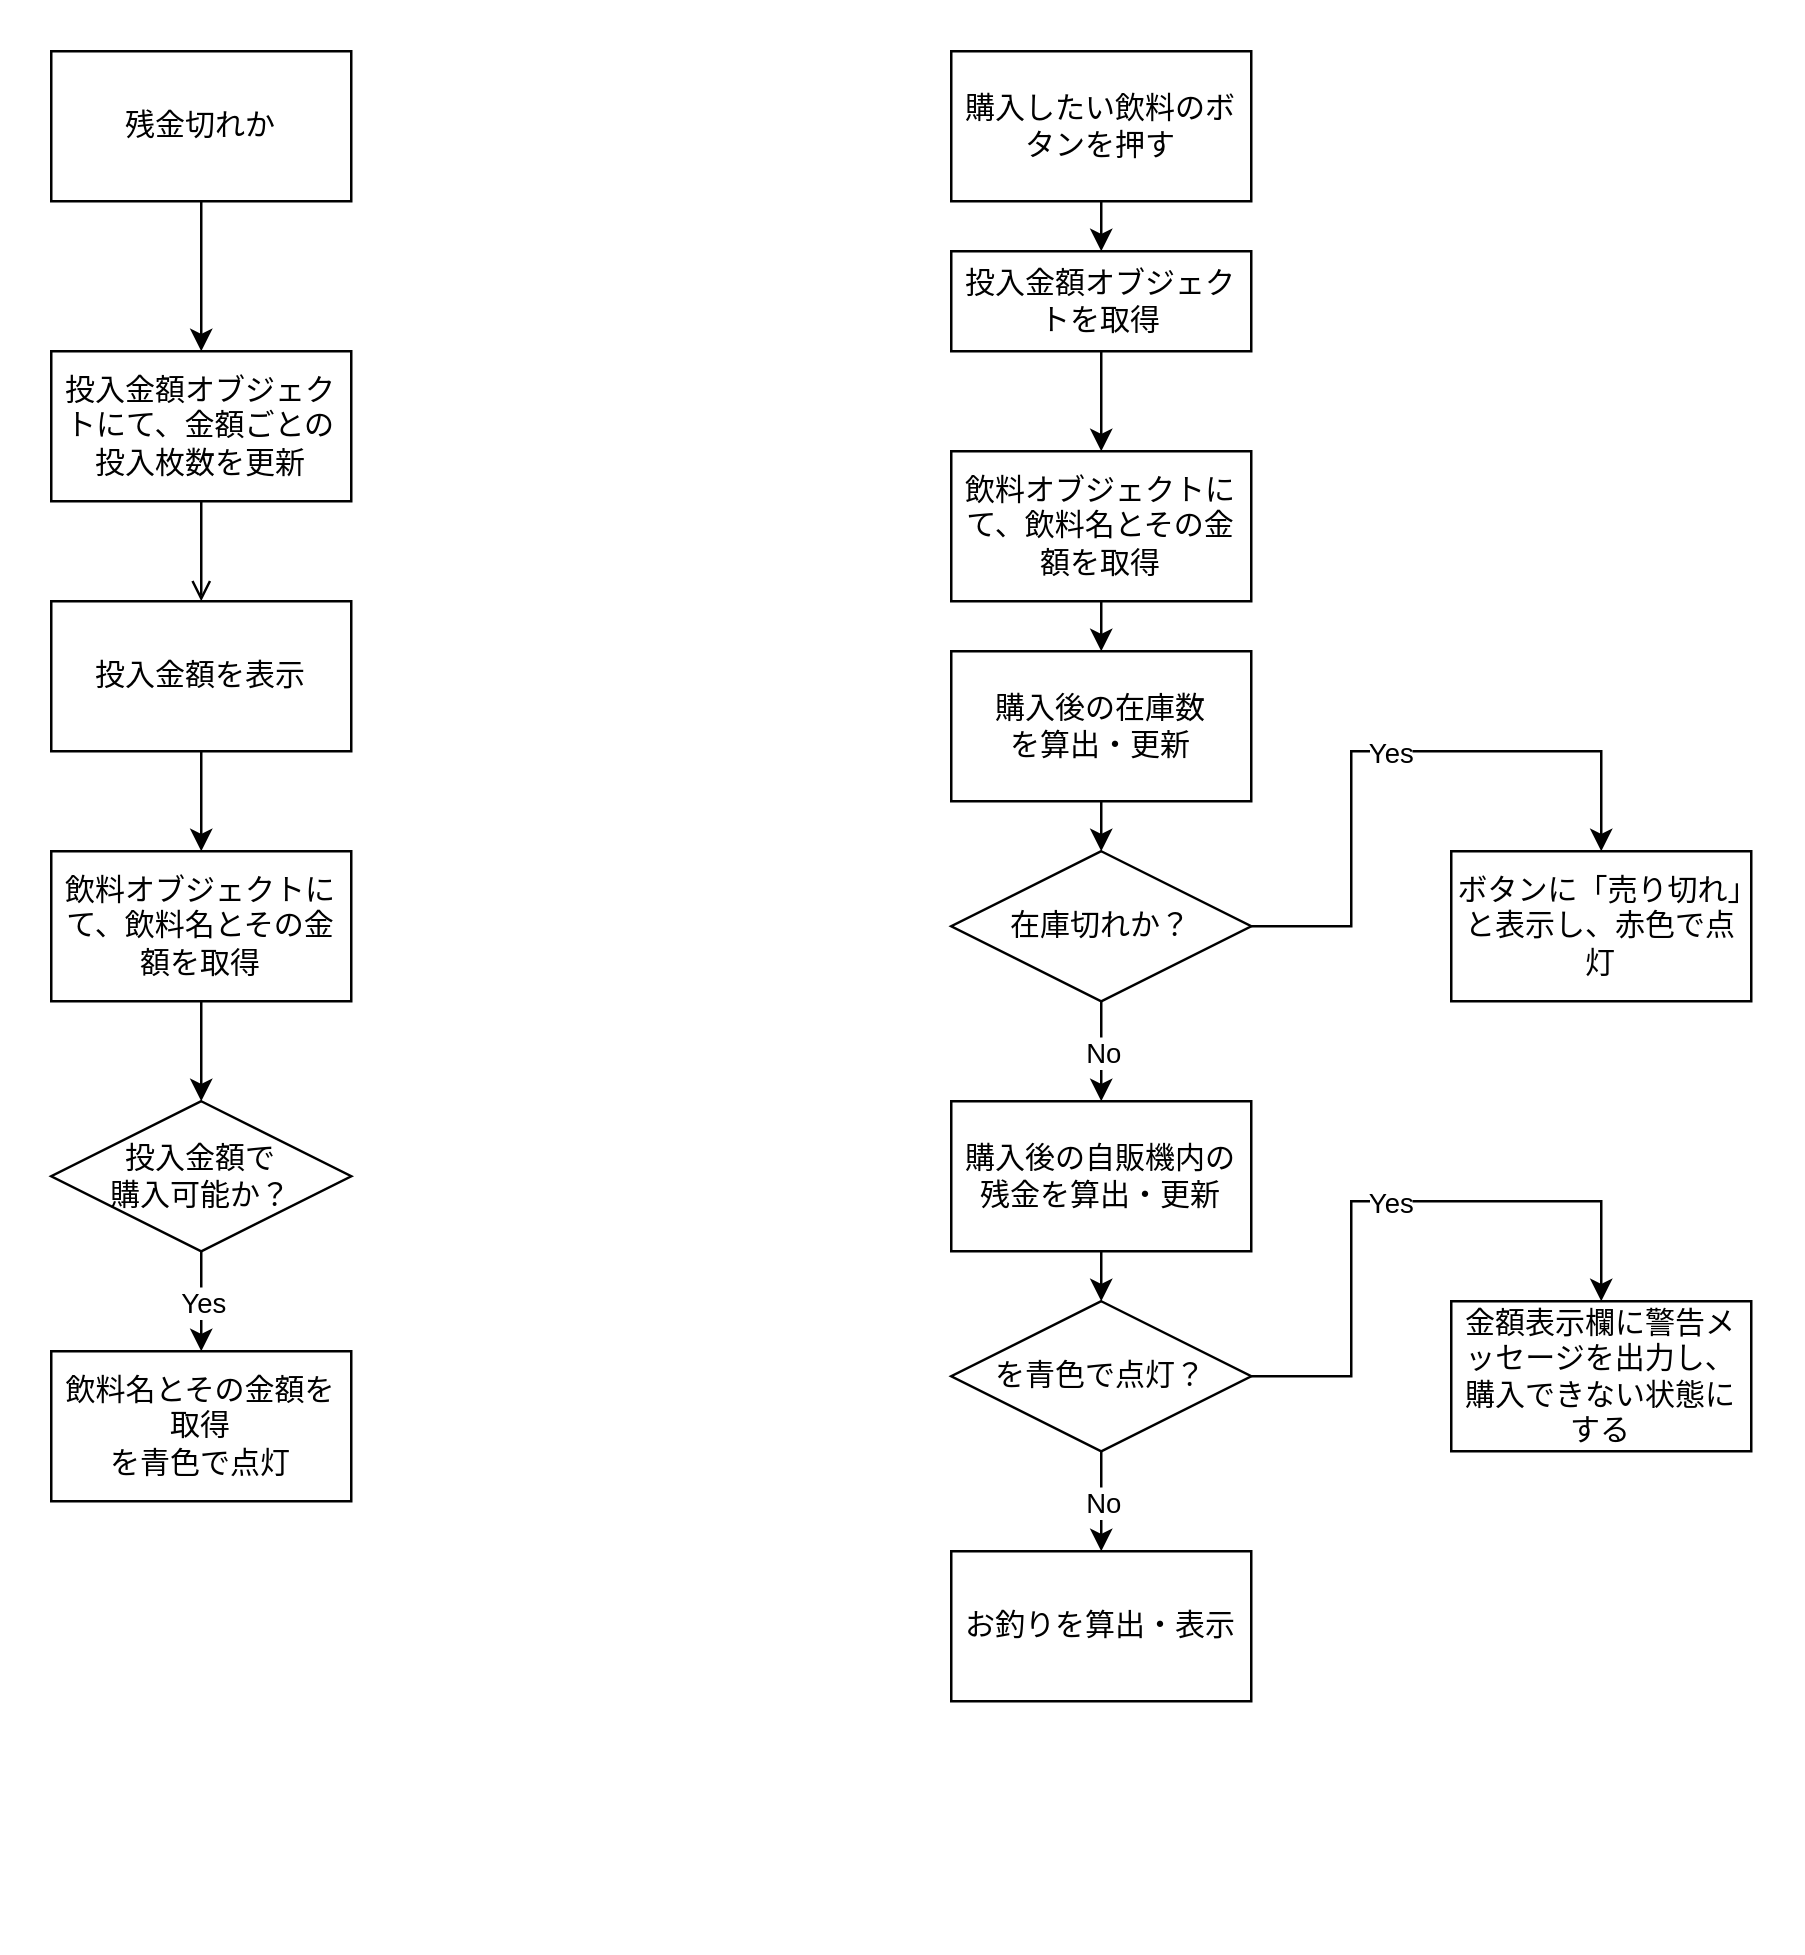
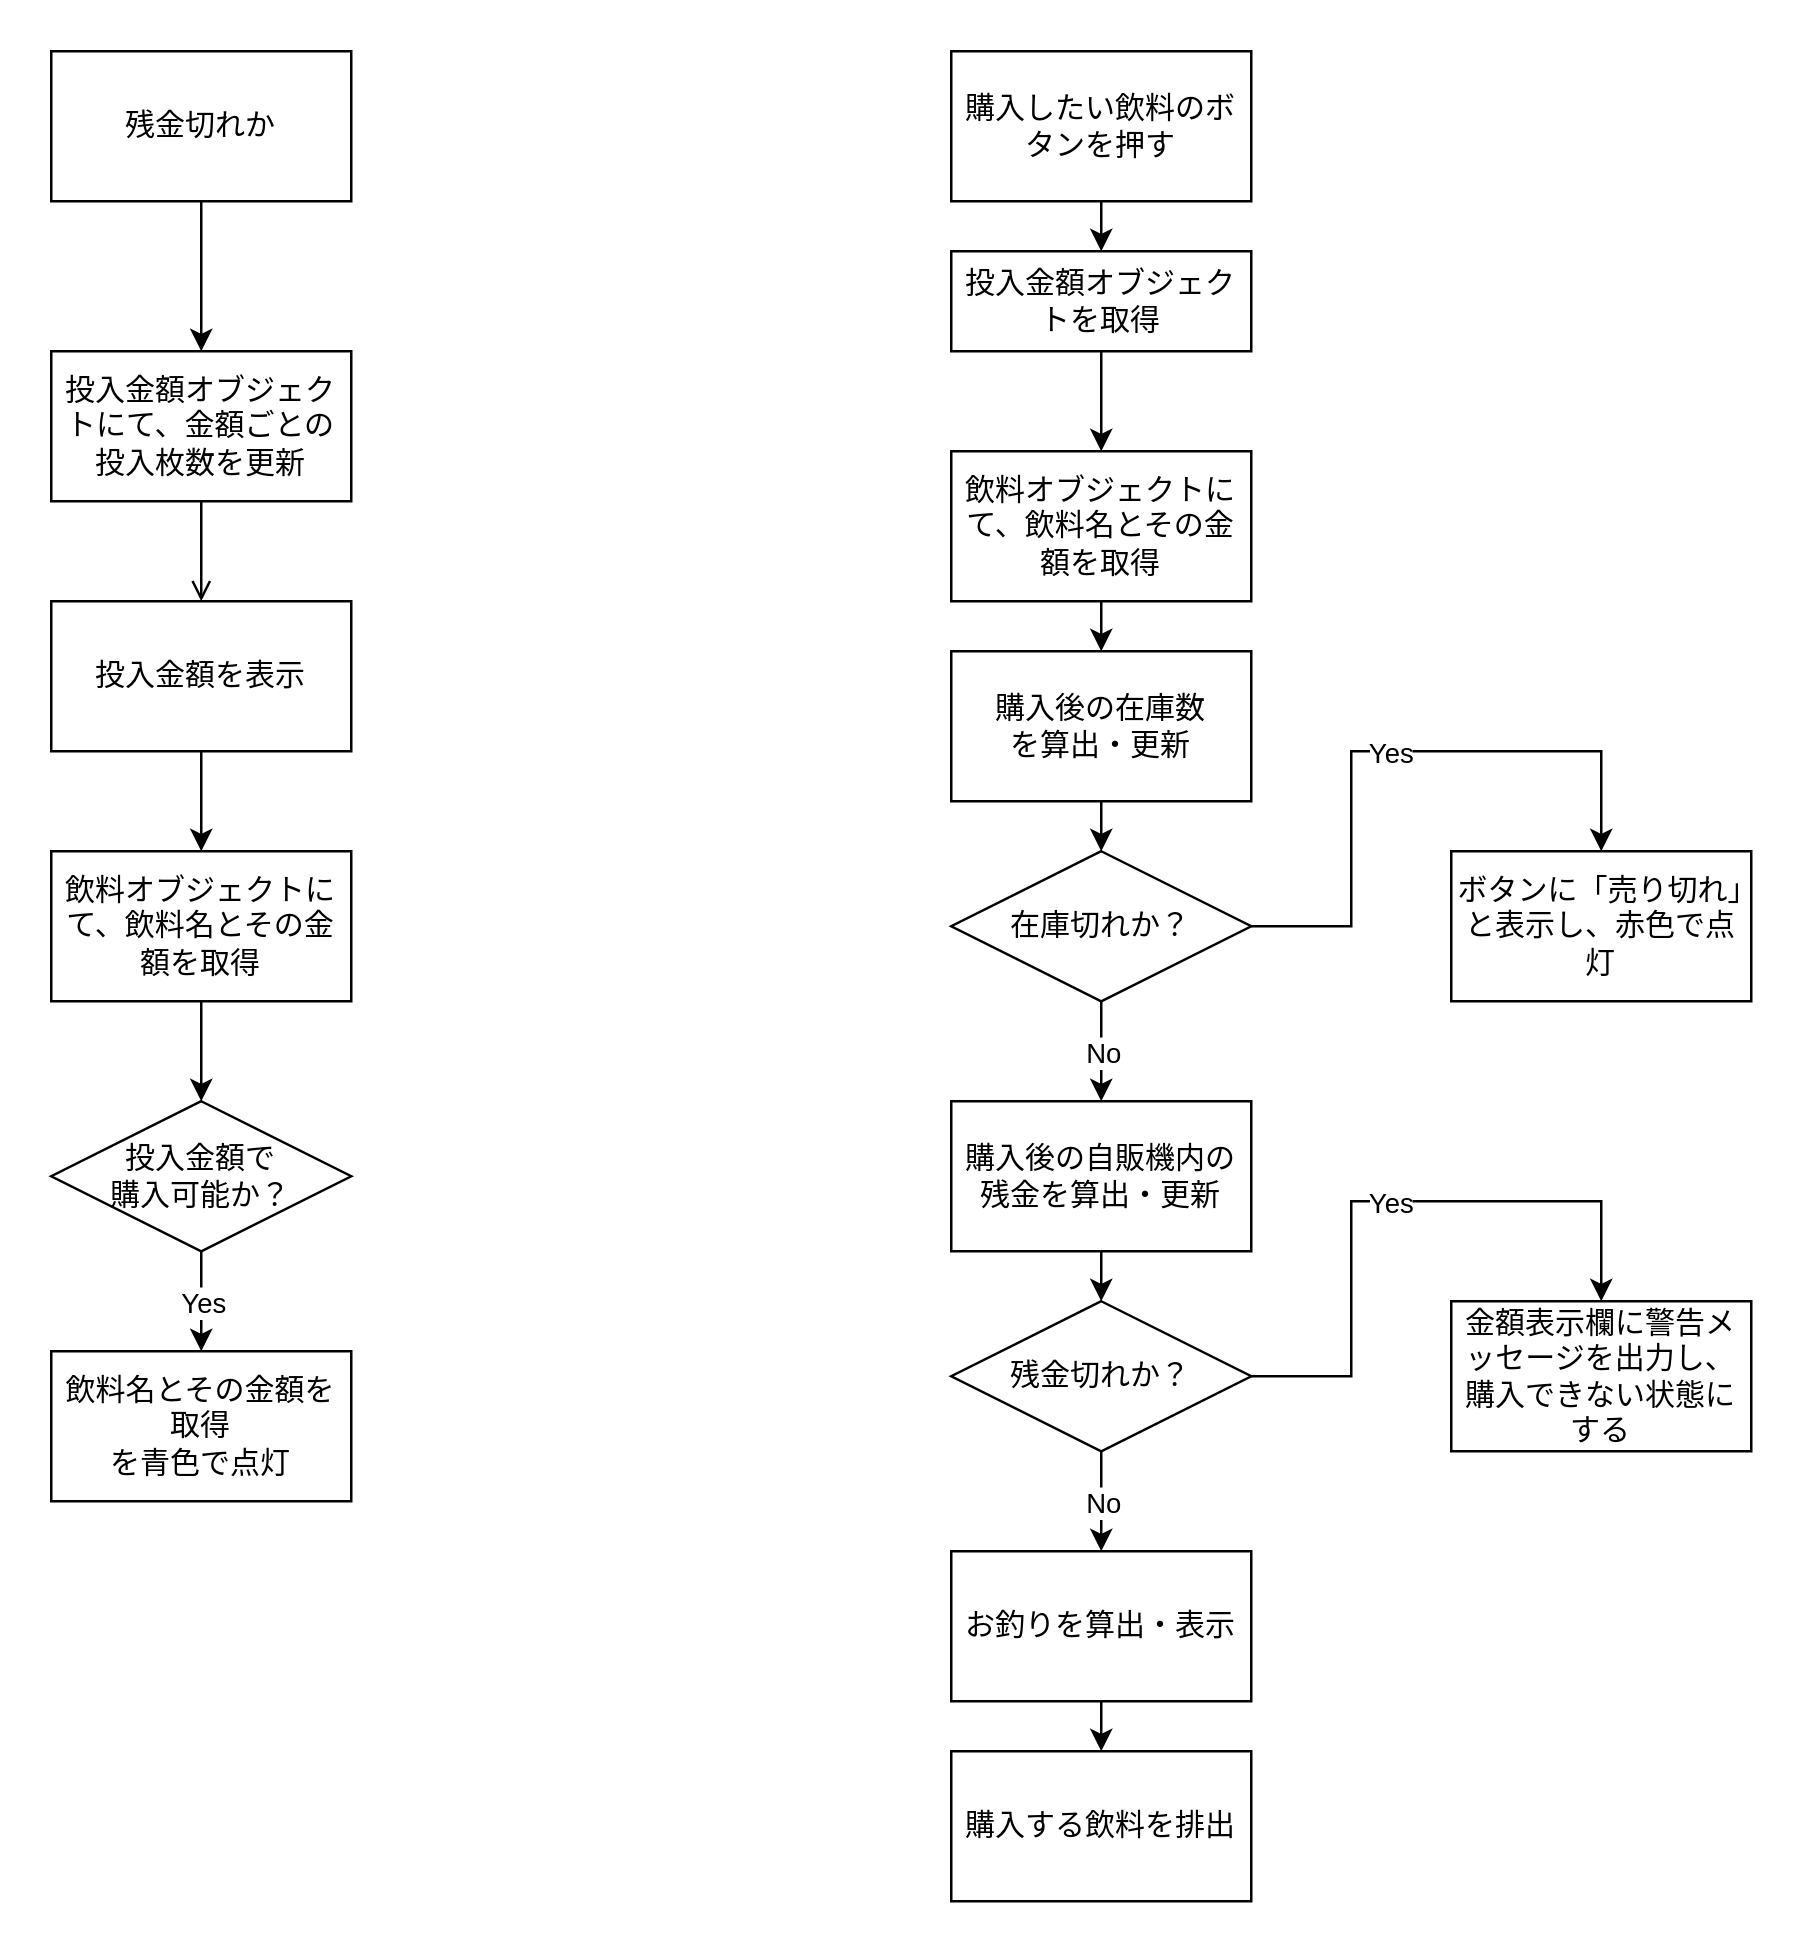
node "を青色で点灯？": label "を青色で点灯？" -> "残金切れか？"
edge "お釣りを算出・表示" -> "購入する飲料を排出": added
node "購入する飲料を排出": added
